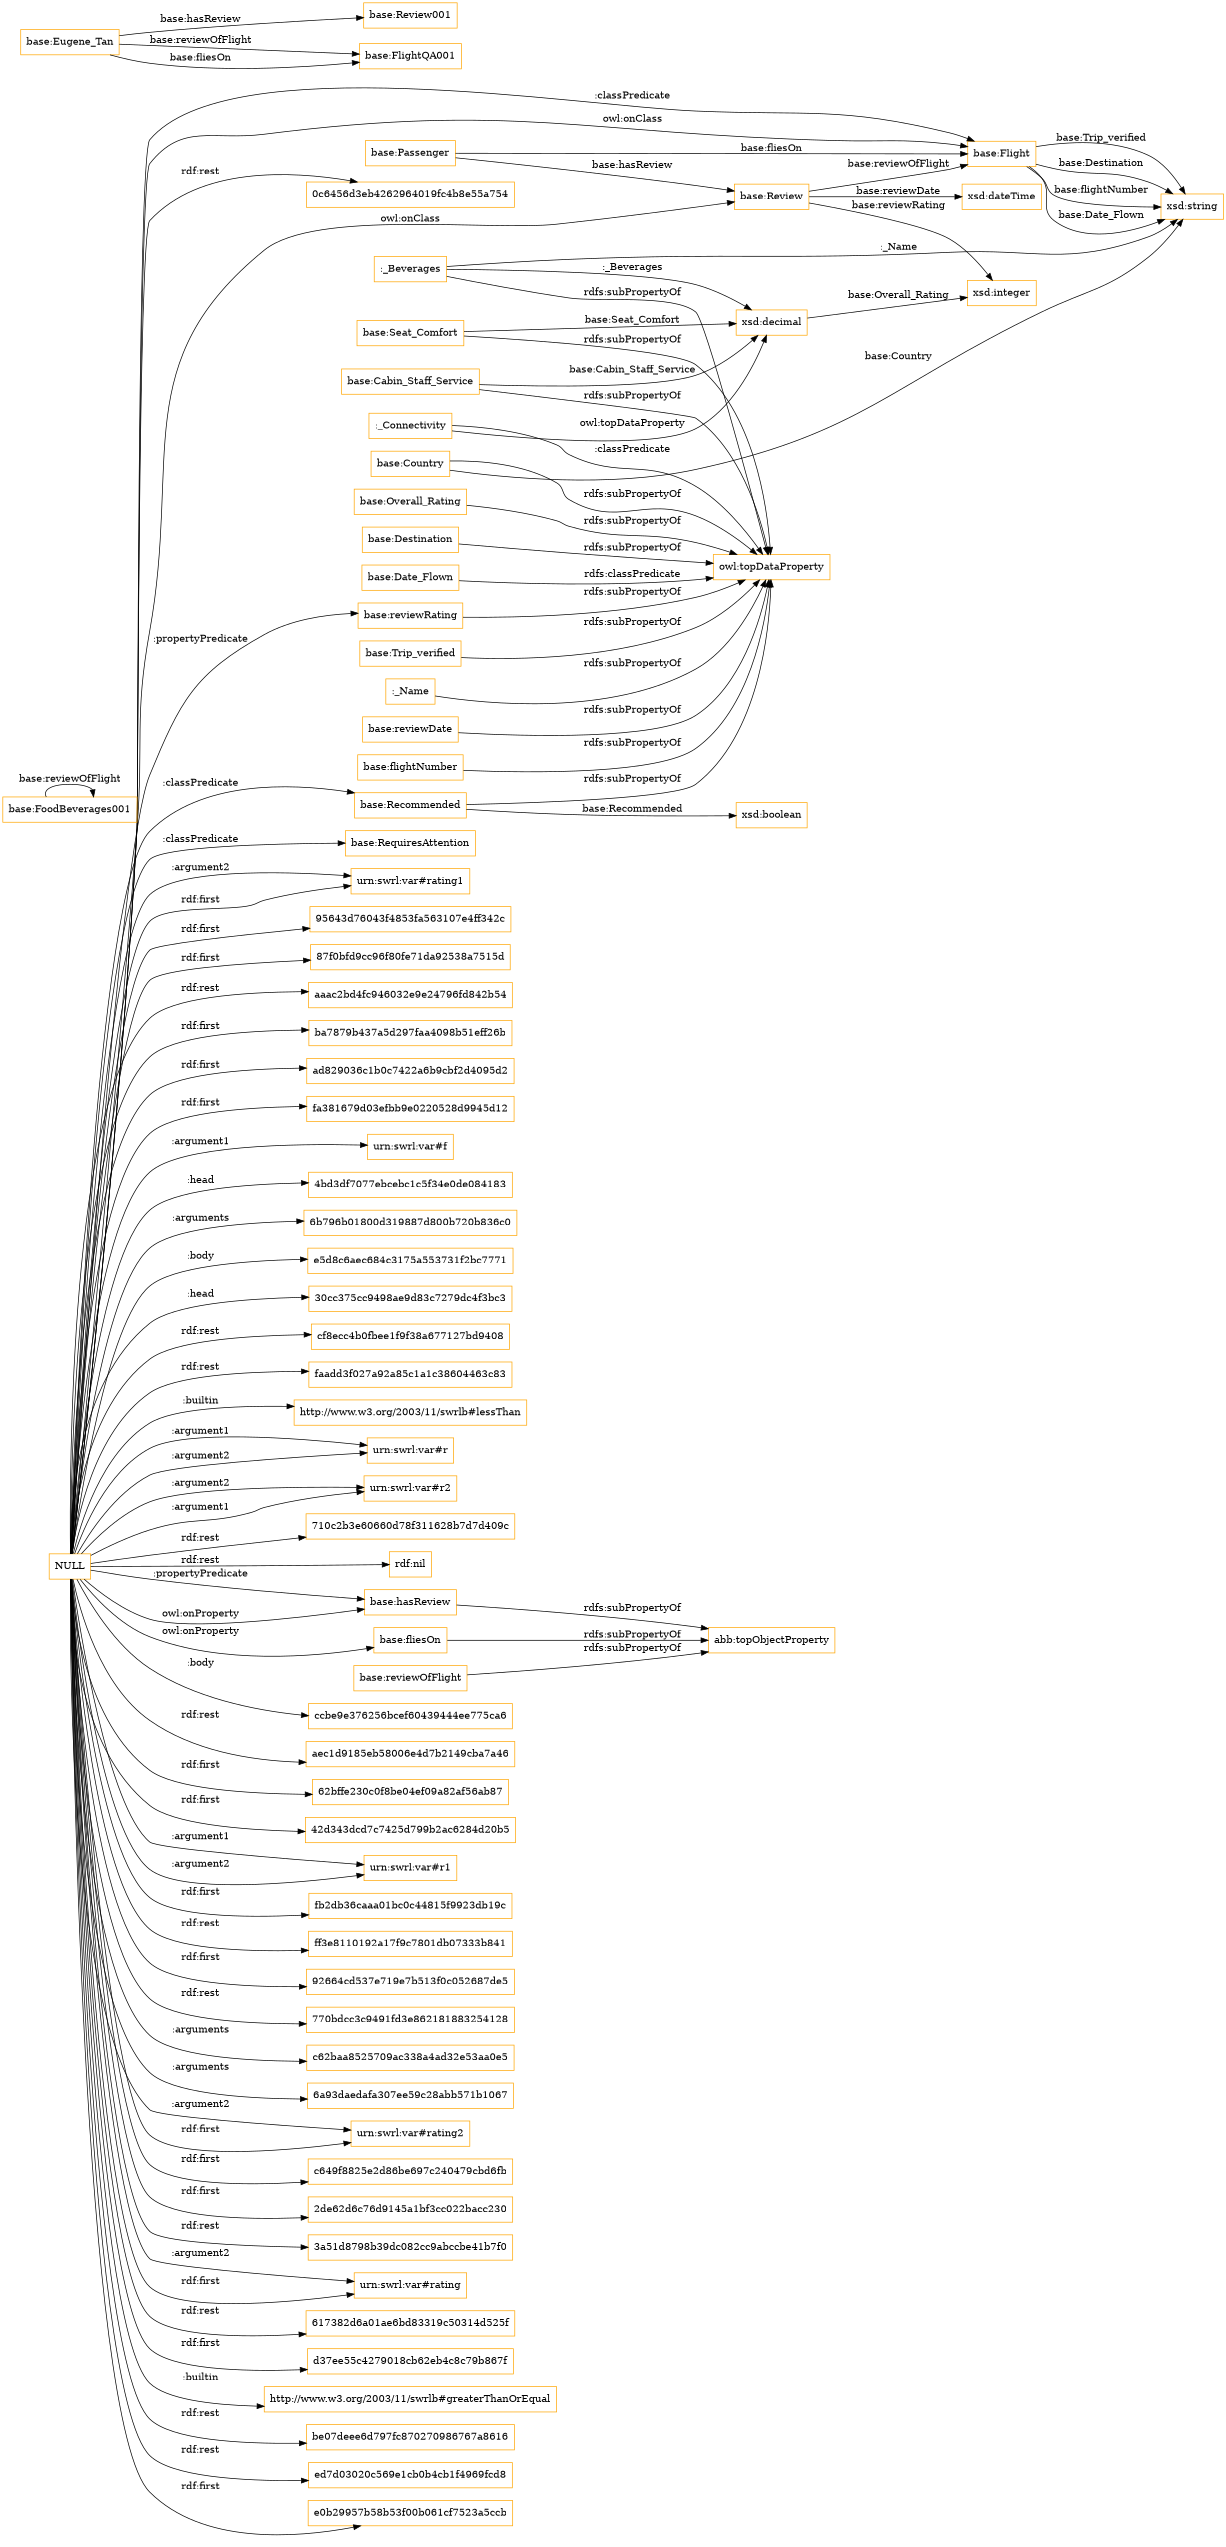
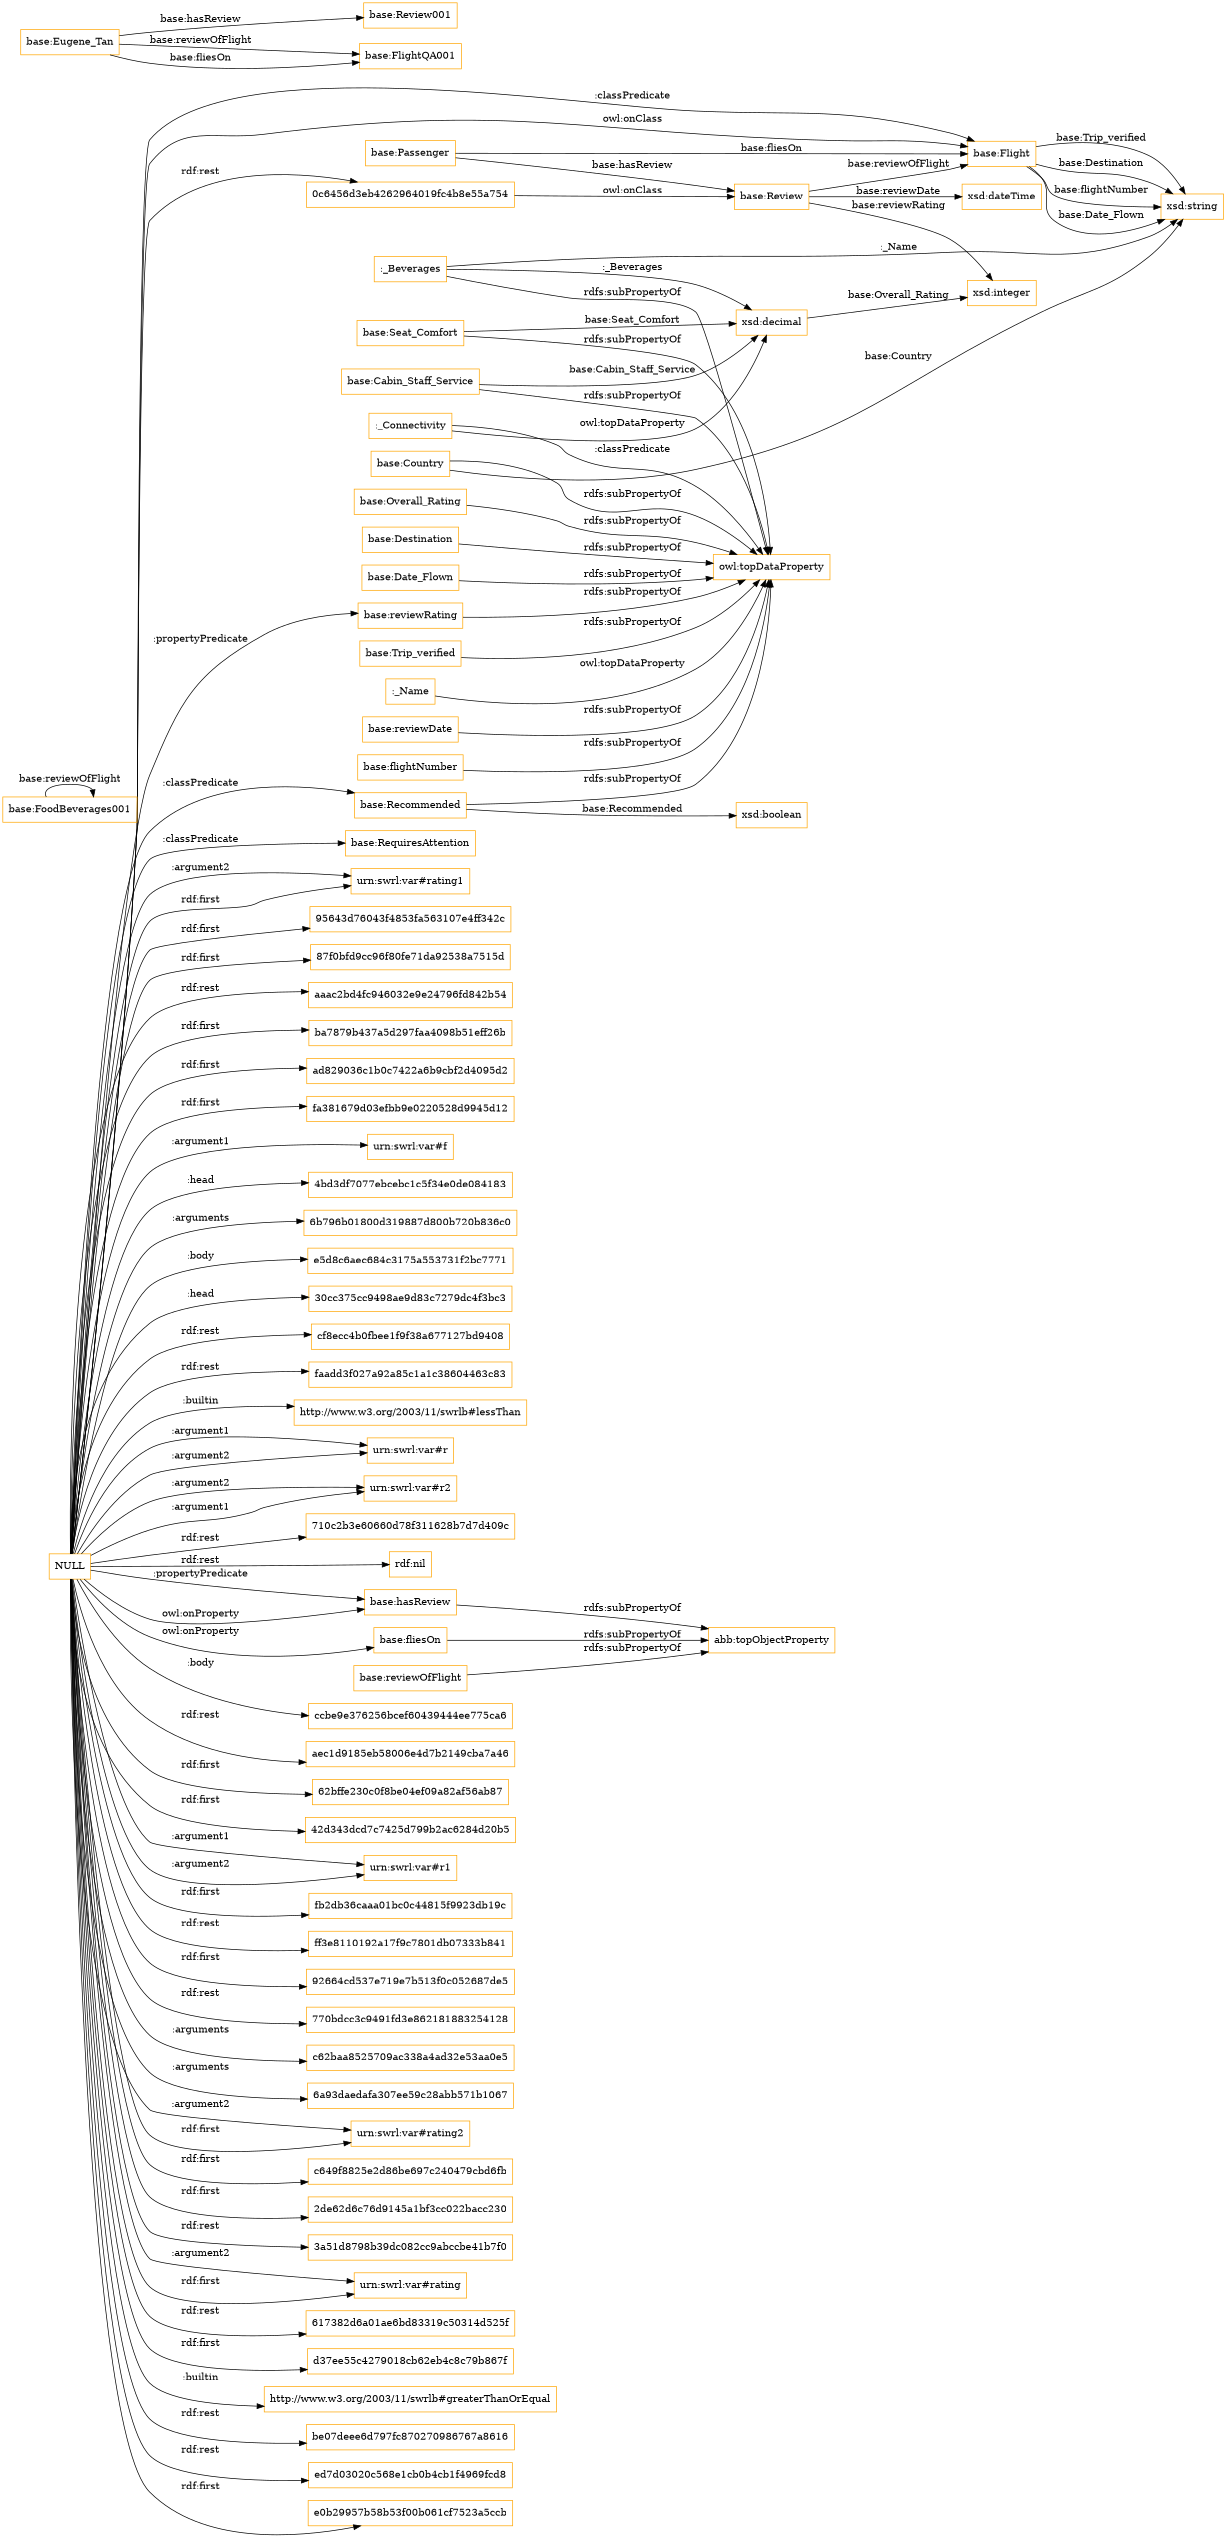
edge "base:Date_Flown" -> "owl:topDataProperty": label "rdfs:classPredicate" -> "rdfs:subPropertyOf"
edge "NULL" -> "base:Review": now "0c6456d3eb4262964019fc4b8e55a754" -> "base:Review"
edge ":_Name" -> "owl:topDataProperty": label "rdfs:subPropertyOf" -> "owl:topDataProperty"
node "ed7d03020c569e1cb0b4cb1f4969fcd8": label "ed7d03020c569e1cb0b4cb1f4969fcd8" -> "ed7d03020c568e1cb0b4cb1f4969fcd8"
